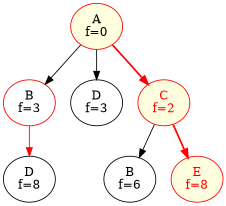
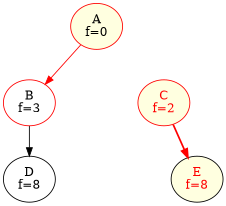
edge "A f=0" -> "B f=3": color black -> red
edge "A f=0" -> "C f=2": removed
node "D f=3": removed
edge "B f=3" -> "D f=8": color red -> black
node "B f=6": removed
node "E f=8": color red -> black
